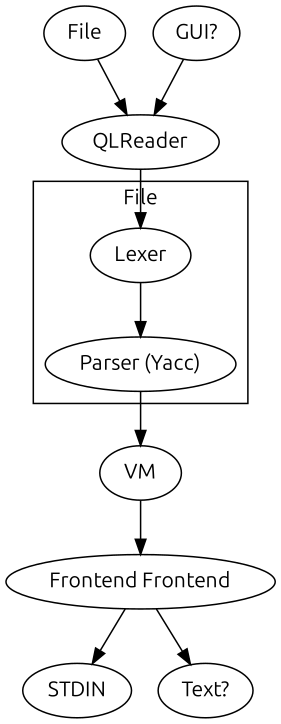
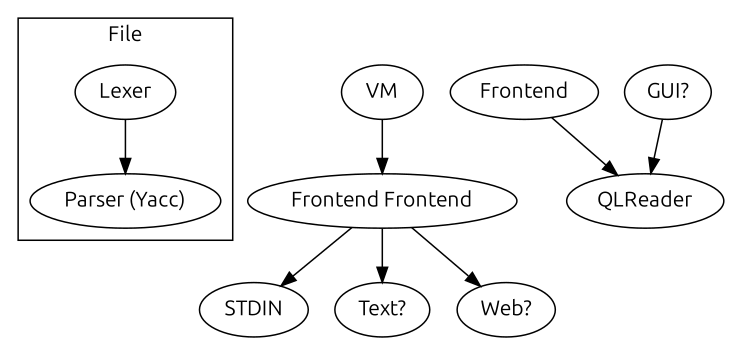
node "File": label "File" -> "Frontend"
edge "QLReader" -> "Lexer": removed
node "Web?": added
edge "Parser (Yacc)" -> "VM": removed
